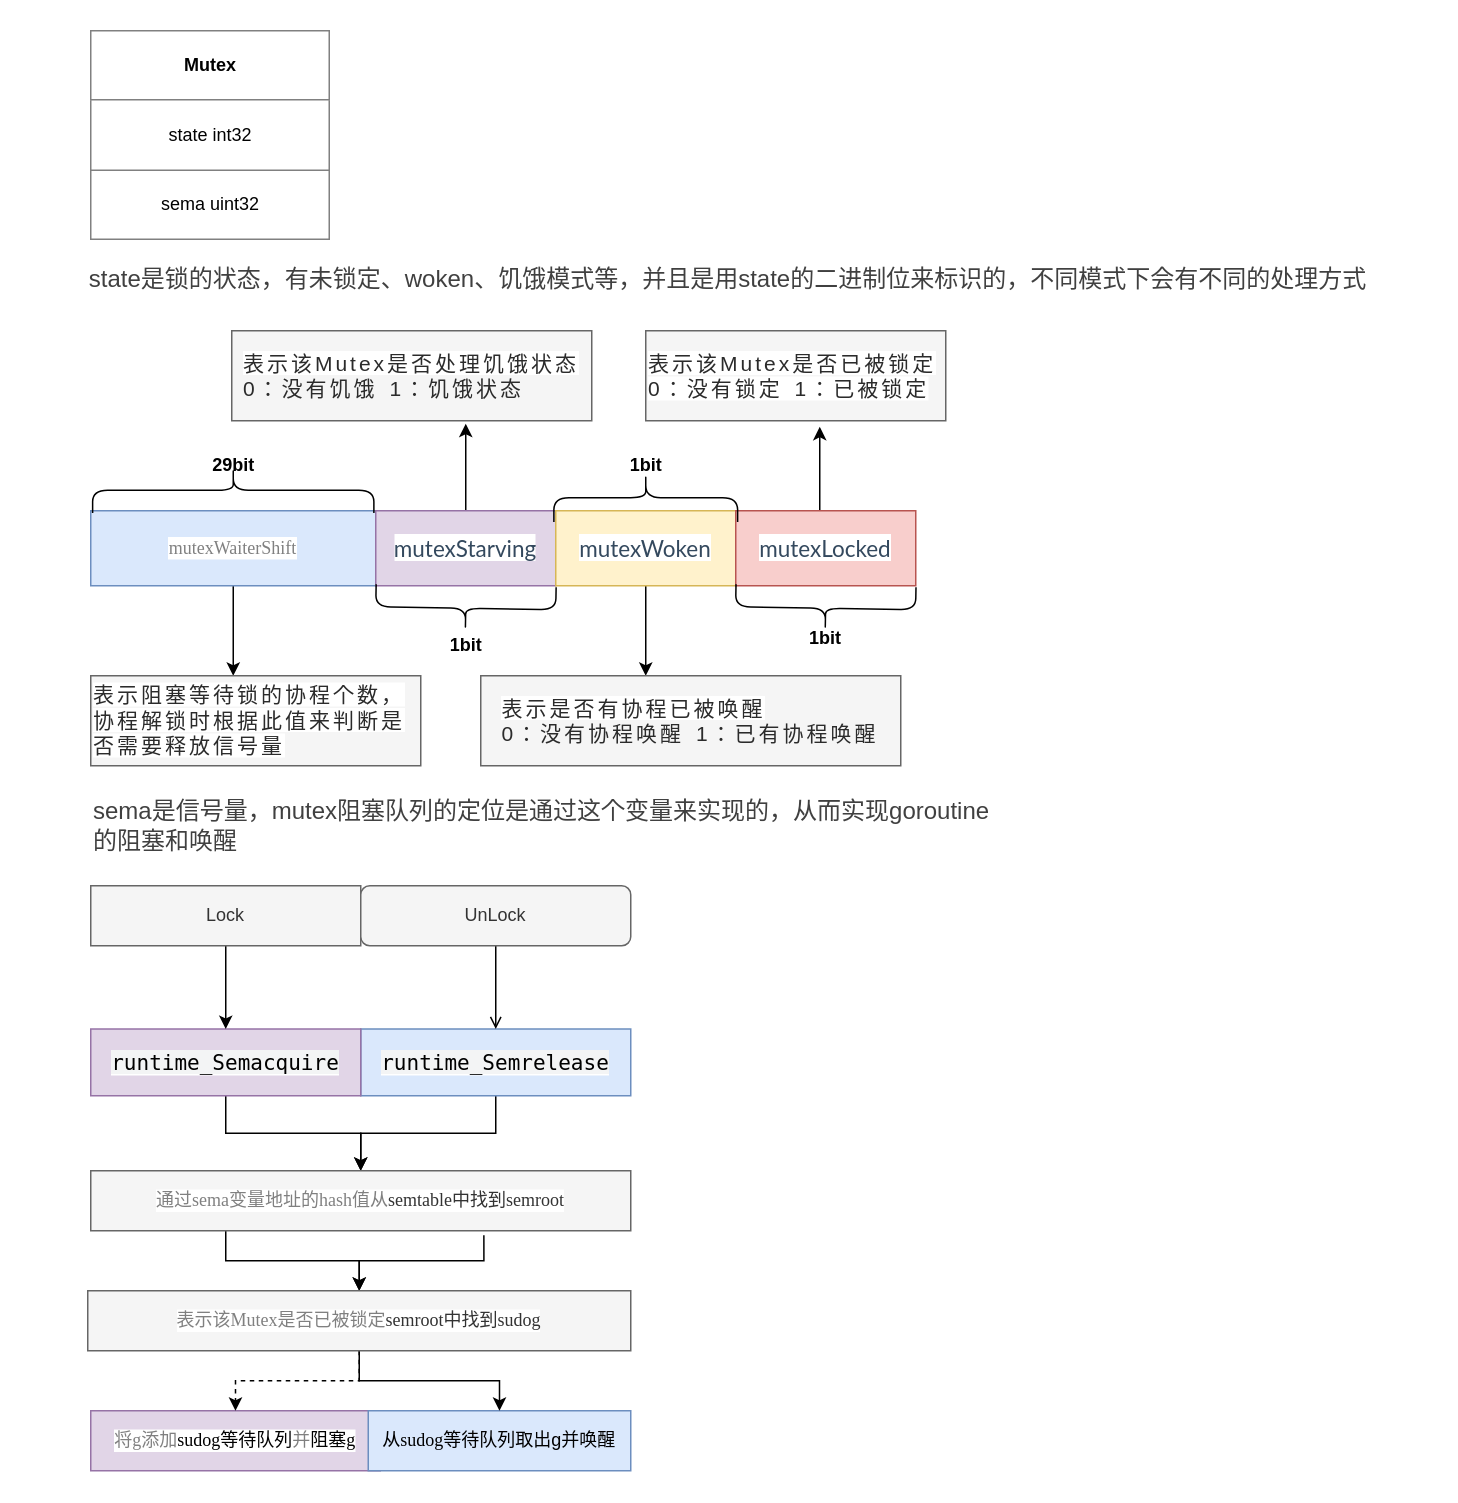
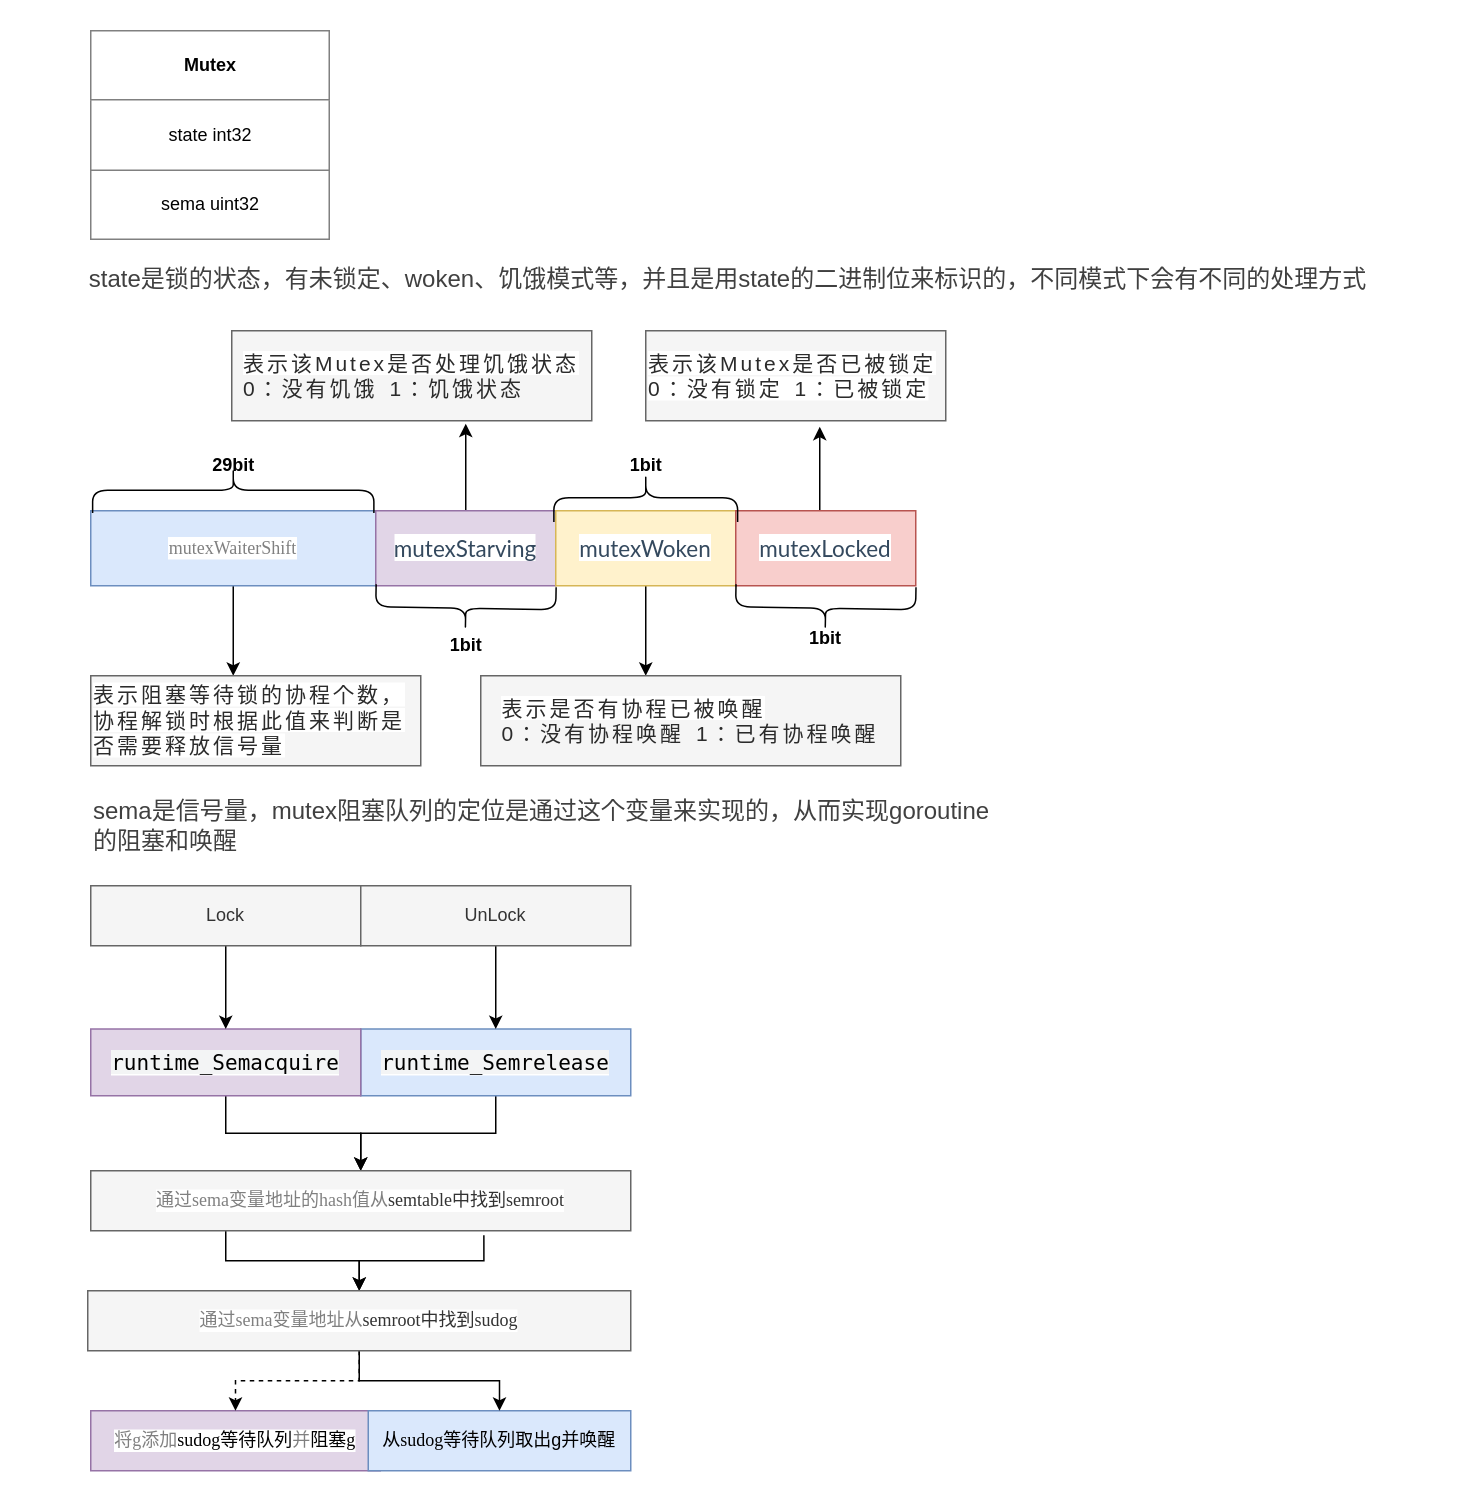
node "UnLock": shape rounded rectangle -> rectangle
edge "UnLock" -> "runtime_Semrelease": arrowhead open -> classic
node "表示该Mutex是否已被锁定semroot中找到sudog": label "表示该Mutex是否已被锁定semroot中找到sudog" -> "通过sema变量地址从semroot中找到sudog"
